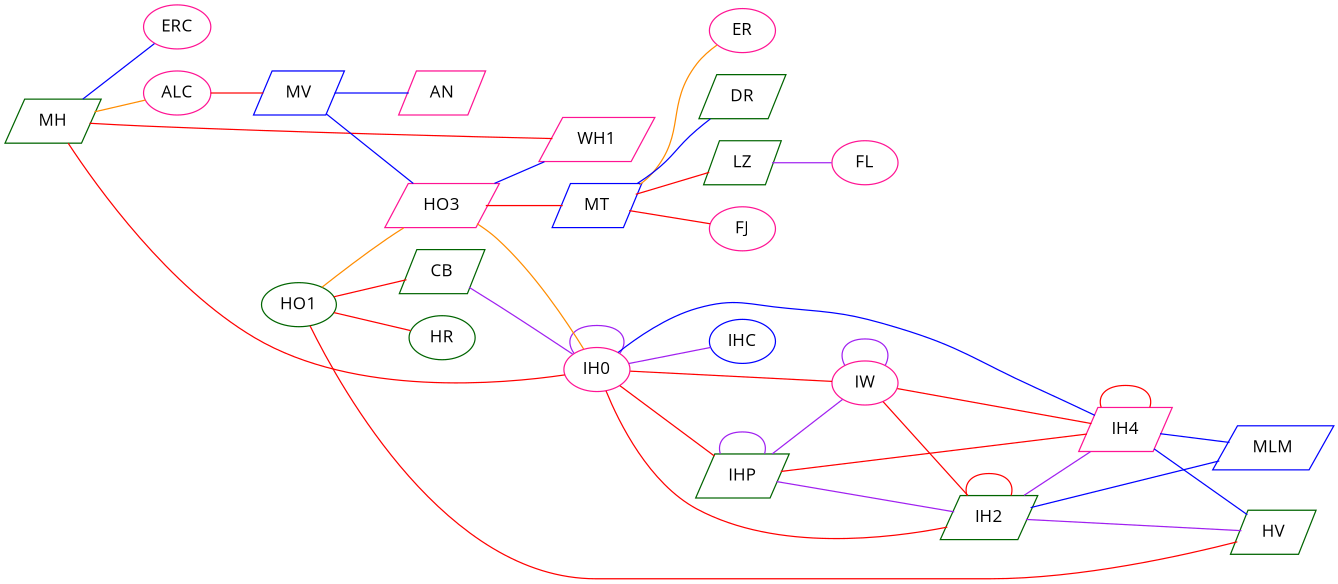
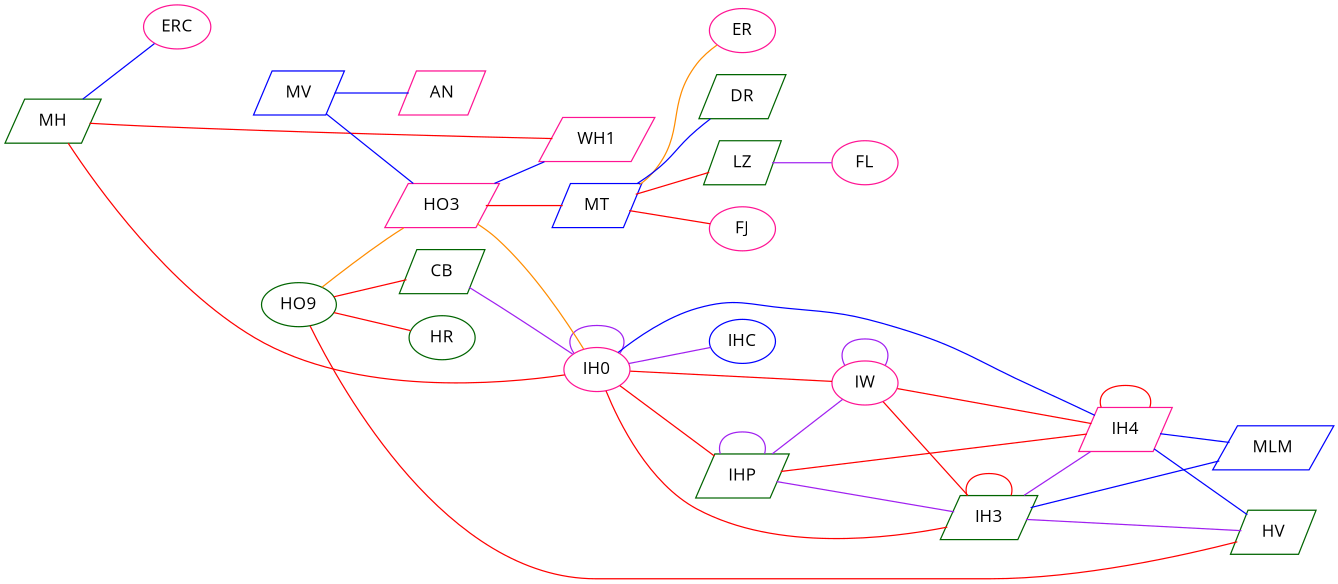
node "ALC": removed
node "HO1": label "HO1" -> "HO9"
node "IH2": label "IH2" -> "IH3"
